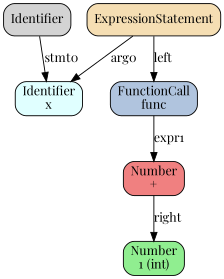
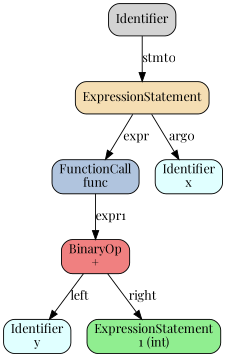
edge "Identifier" -> "Identifier x": now "Identifier" -> "ExpressionStatement"
edge "ExpressionStatement" -> "FunctionCall func": label "left" -> "expr"
node "Number +": label "Number +" -> "BinaryOp +"
node "Number 1 (int)": label "Number 1 (int)" -> "ExpressionStatement 1 (int)"
node "Identifier y": added
